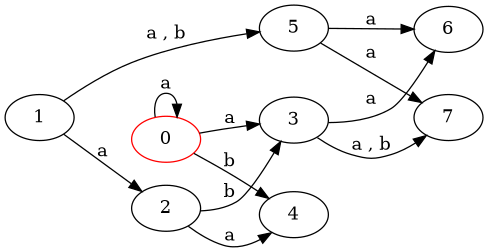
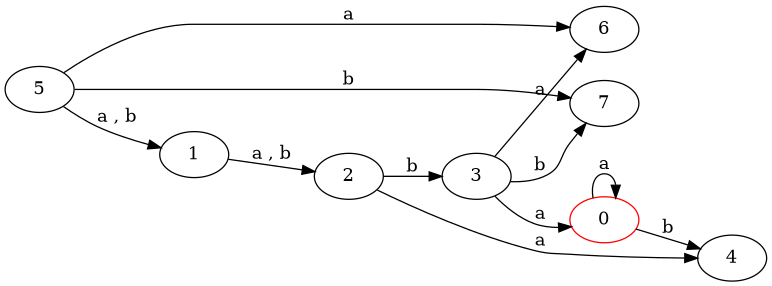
edge "5" -> "7": label "a" -> "b"
edge "1" -> "5": reversed
edge "0" -> "3": reversed
edge "3" -> "7": label "a , b" -> "b"
edge "1" -> "2": label "a" -> "a , b"
